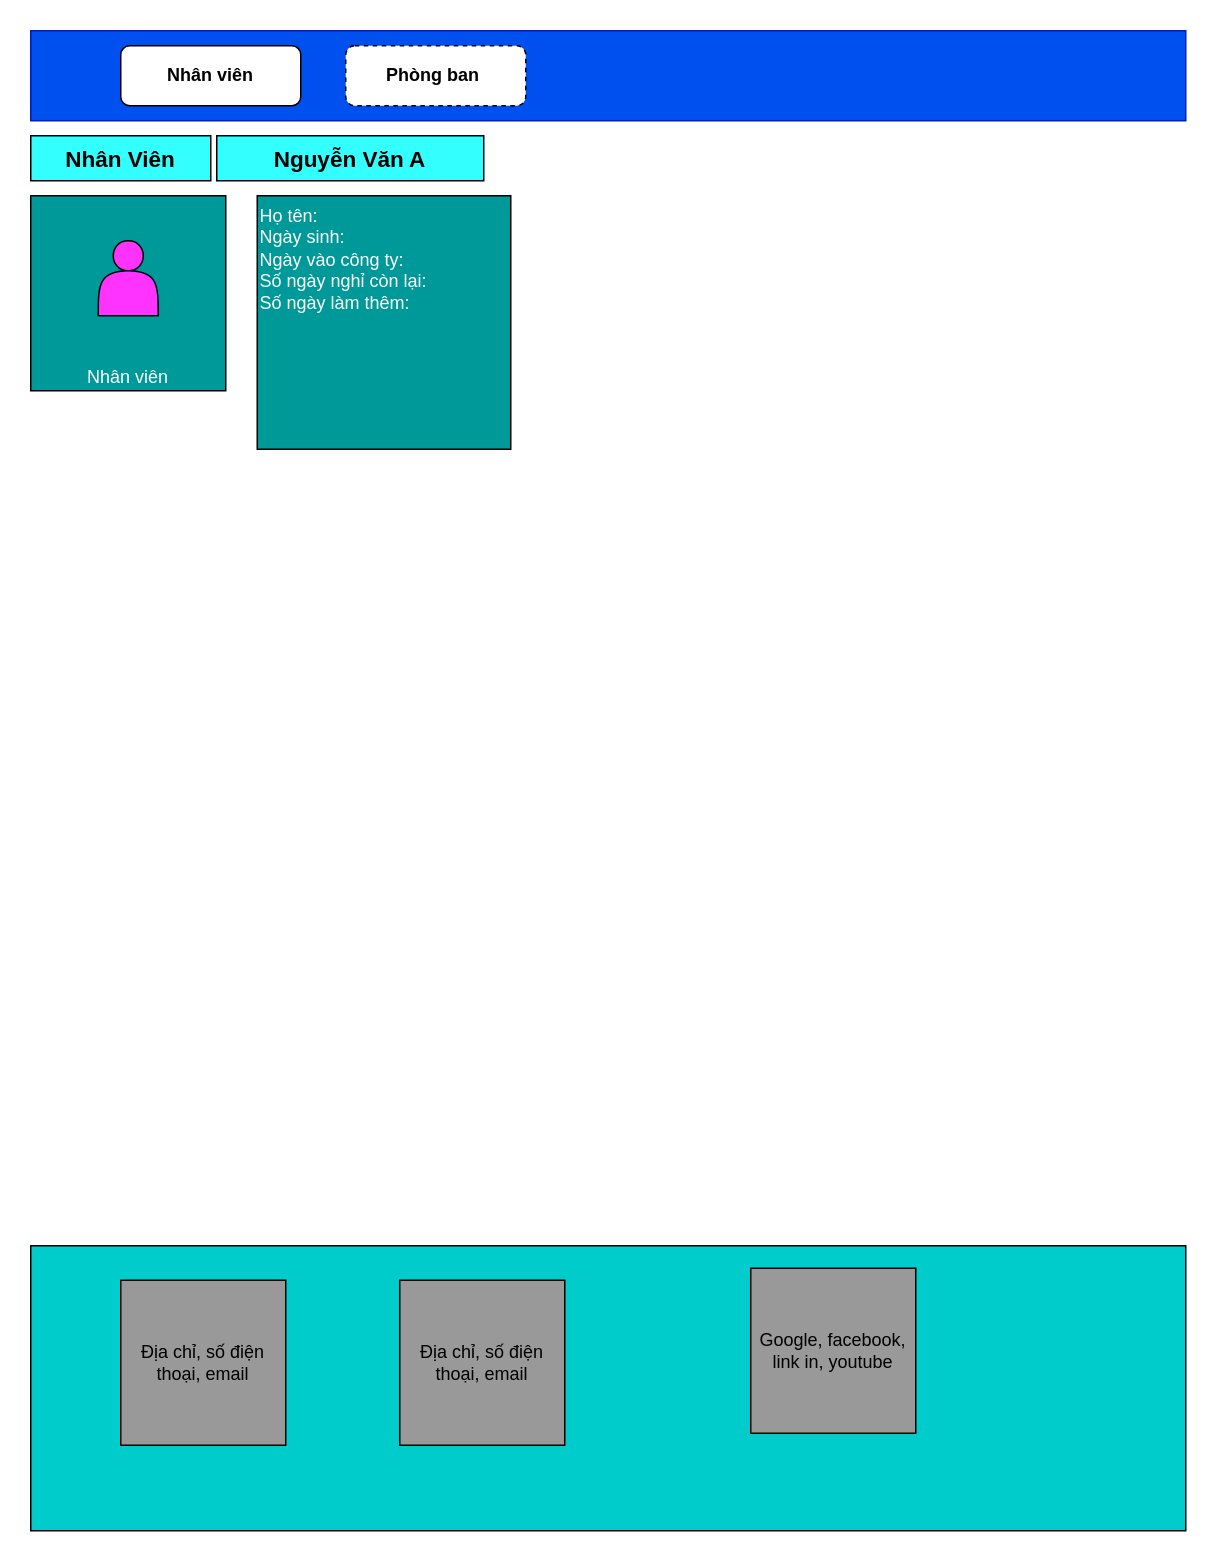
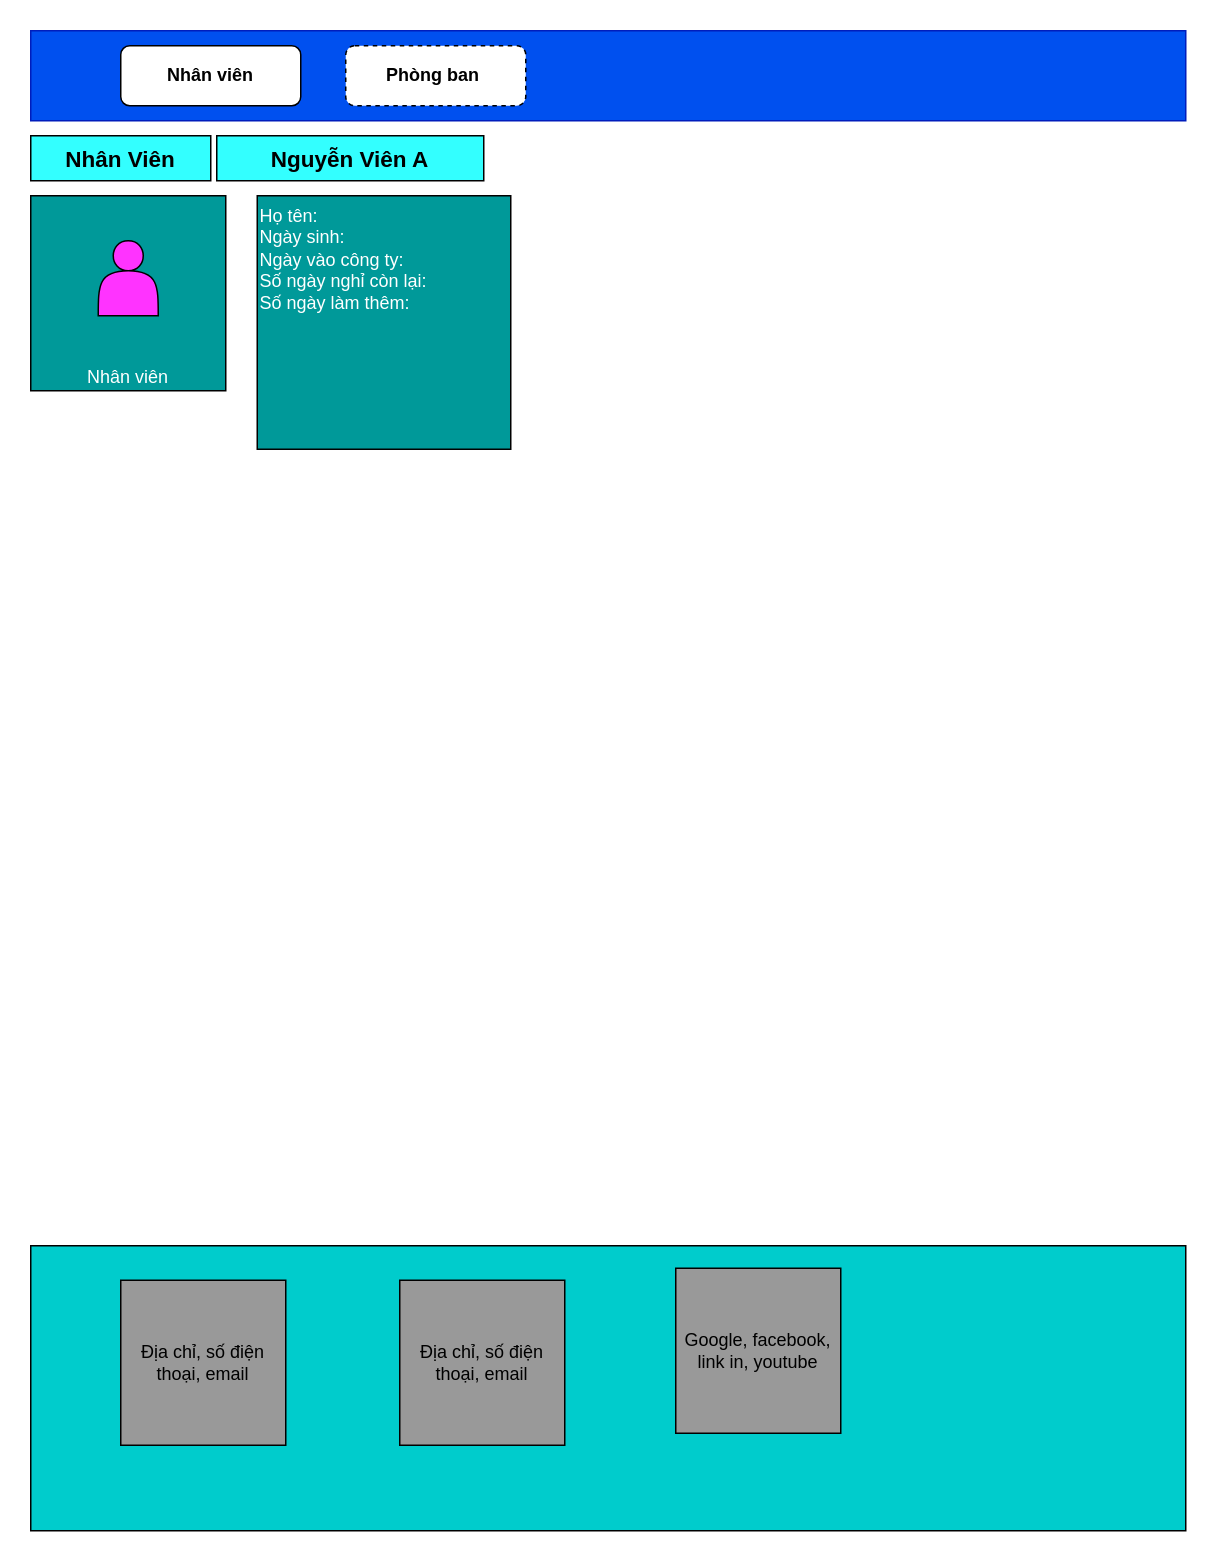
node "Nguyễn Văn A": label "Nguyễn Văn A" -> "Nguyễn Viên A"
node "Google, facebook, link in, youtube": moved (833, 1351) -> (758, 1351)
